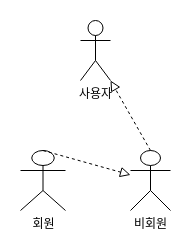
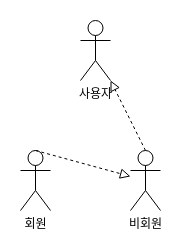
node "회원": size 45x60 -> 30x60
node "비회원": size 40x60 -> 30x60
